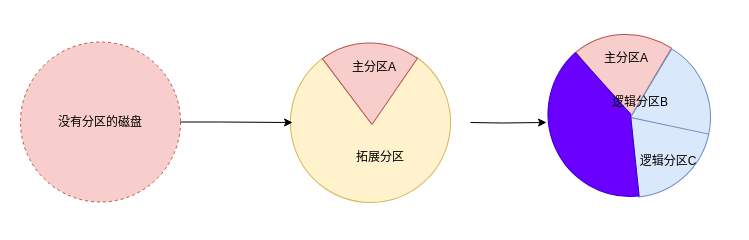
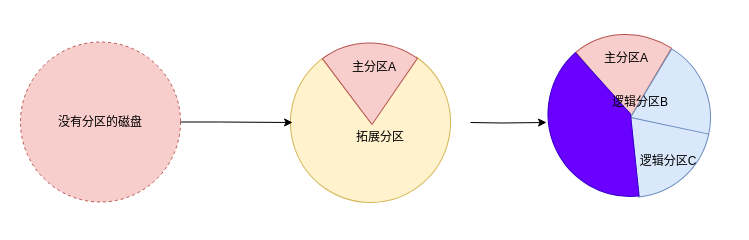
node "拓展分区": moved (381, 158) -> (381, 138)
